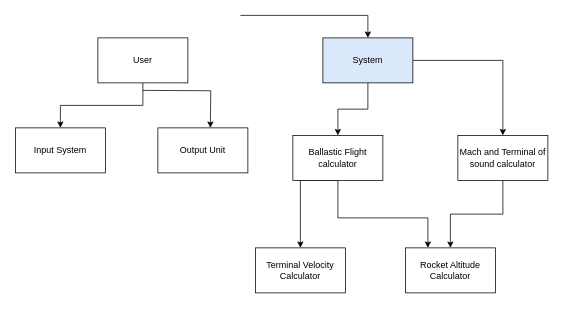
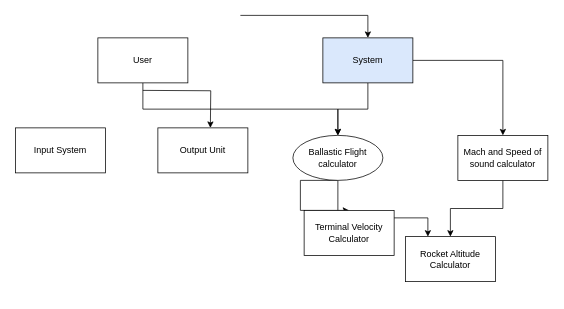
edge "User" -> "Input System": now "User" -> "Ballastic Flight calculator"
node "Ballastic Flight calculator": shape rectangle -> ellipse
node "Mach and Terminal of sound calculator": label "Mach and Terminal of sound calculator" -> "Mach and Speed of sound calculator"
node "Terminal Velocity Calculator": moved (300, 270) -> (349, 233)
node "Rocket Altitude Calculator": moved (450, 270) -> (450, 259)
